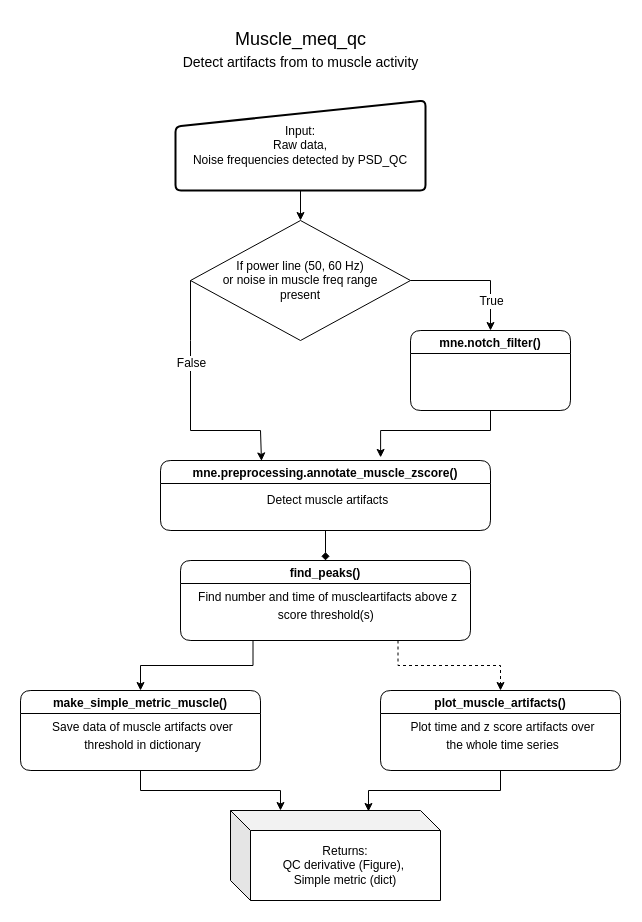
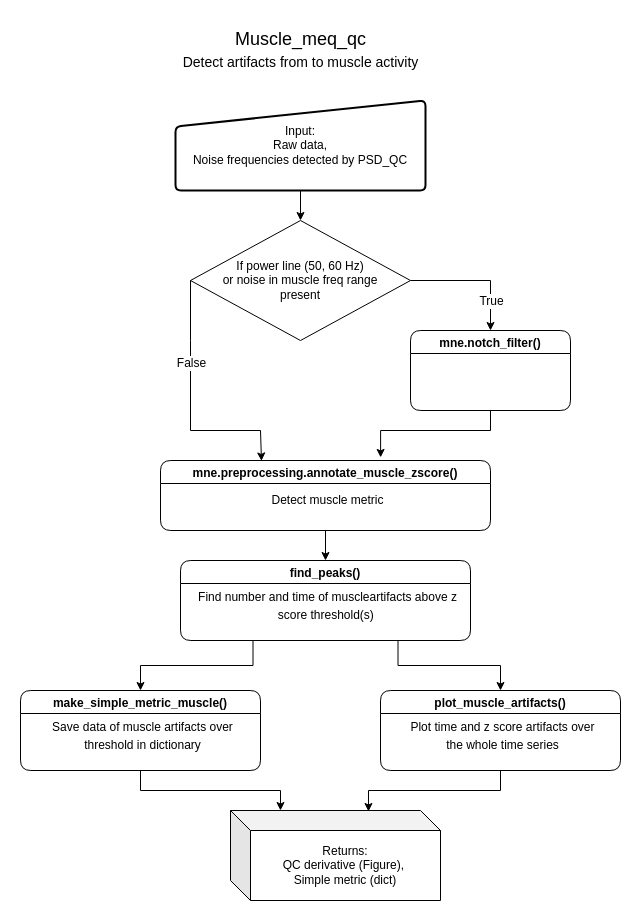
node "Detect muscle artifacts": label "Detect muscle artifacts" -> "Detect muscle metric"
edge "mne.preprocessing.annotate_muscle_zscore()" -> "find_peaks()": arrowhead diamond -> classic
edge "find_peaks()" -> "plot_muscle_artifacts()": style dashed -> solid
